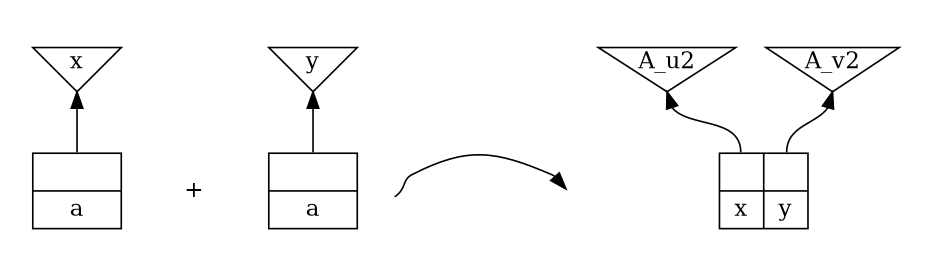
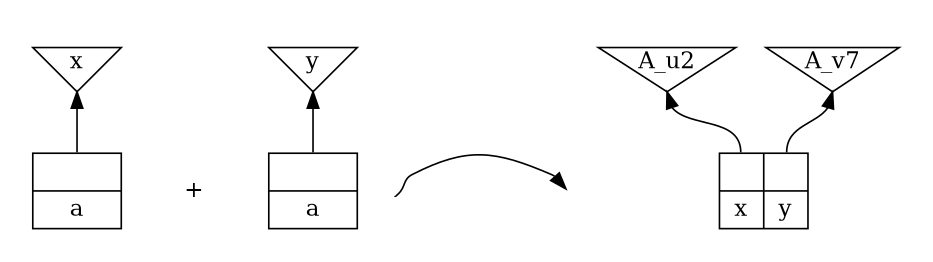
node "A_v2": label "A_v2" -> "A_v7"
